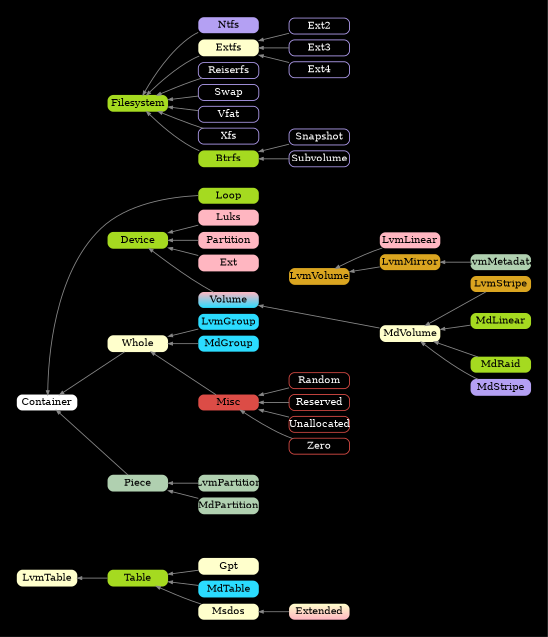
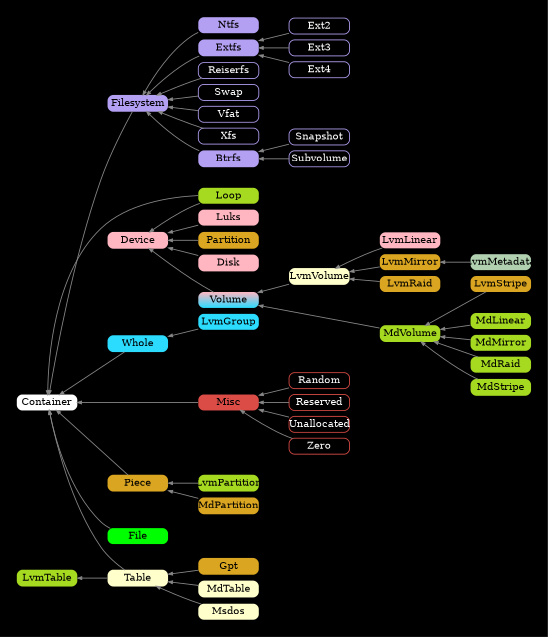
node "Extfs": fillcolor #ffffcc -> #b4a0f3
node "Filesystem": fillcolor #a5da20 -> #b4a0f3
node "Btrfs": fillcolor #a5da20 -> #b4a0f3
edge "Loop" -> "Device": added
edge "Filesystem" -> "Container": added
node "Device": fillcolor #a5da20 -> #ffb6c1
node "Partition": fillcolor #ffb6c1 -> #daa520
node "Ext": label "Ext" -> "Disk"
node "LvmVolume": fillcolor #daa520 -> #ffffcc
node "LvmRaid": added
edge "LvmVolume" -> "Volume": added
node "MdVolume": fillcolor #ffffcc -> #a5da20
node "MdMirror": added
node "Whole": fillcolor #ffffcc -> #2bdcff
node "MdGroup": removed
edge "Misc" -> "Whole": now "Misc" -> "Container"
node "MdStripe": fillcolor #b4a0f3 -> #a5da20
node "Piece": fillcolor #b0d0b0 -> #daa520
node "LvmPartition": fillcolor #b0d0b0 -> #a5da20
edge "Table" -> "Container": added
node "MdPartition": fillcolor #b0d0b0 -> #daa520
node "File": added
node "Gpt": fillcolor #ffffcc -> #daa520
node "LvmTable": fillcolor #ffffcc -> #a5da20
node "Table": fillcolor #a5da20 -> #ffffcc
node "MdTable": fillcolor #2bdcff -> #ffffcc
node "Extended": removed
